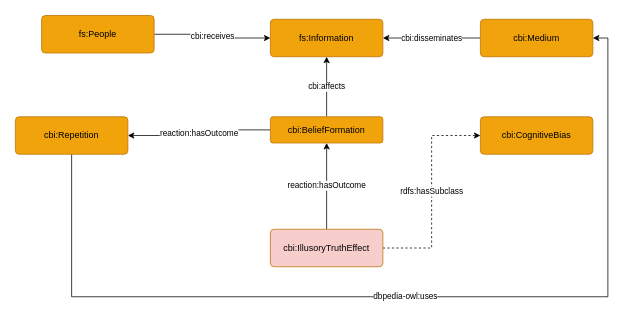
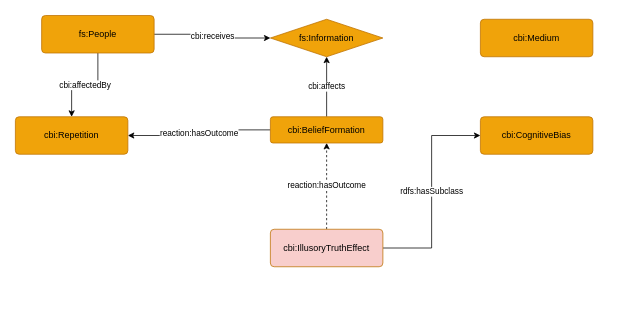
node "fs:Information": shape rounded rectangle -> diamond
edge "cbi:Medium" -> "fs:Information": removed, label "cbi:disseminates"
edge "fs:People" -> "cbi:Repetition": added, label "cbi:affectedBy"
edge "cbi:IllusoryTruthEffect" -> "cbi:BeliefFormation": style solid -> dashed
edge "cbi:IllusoryTruthEffect" -> "cbi:CognitiveBias": style dashed -> solid
edge "cbi:Repetition" -> "cbi:Medium": removed, label "dbpedia-owl:uses"
